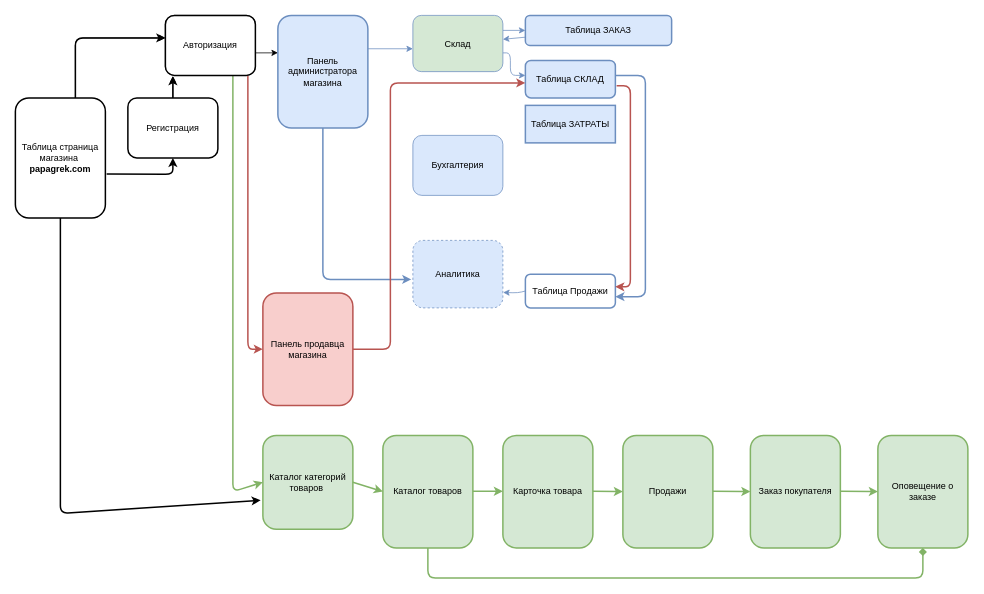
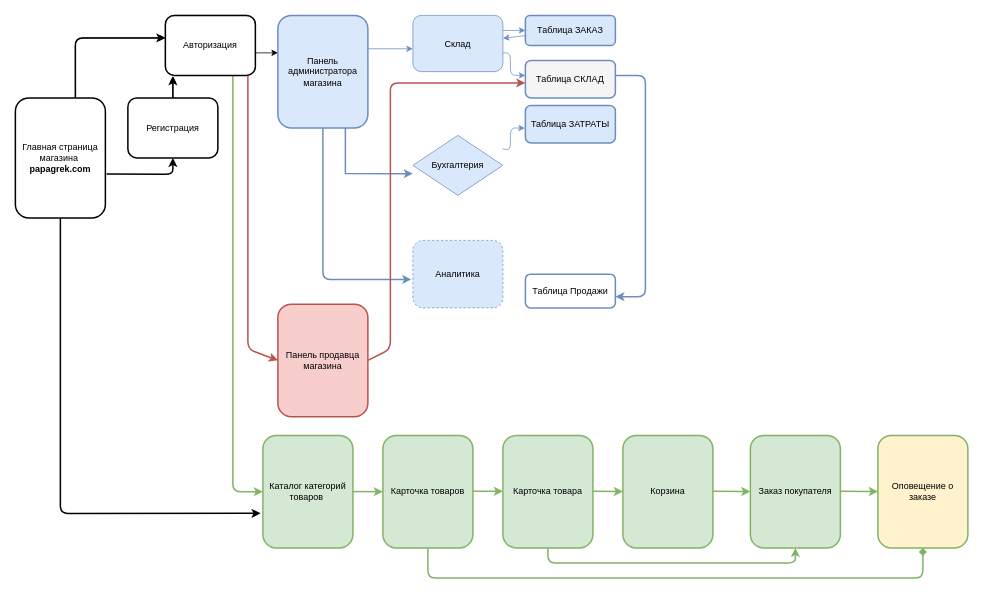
node "Таблица ЗАКАЗ": size 146x30 -> 90x30
node "Склад": fillcolor #d5e8d4 -> #dae8fc
node "Таблица СКЛАД": fillcolor #dae8fc -> #f5f5f5
node "Таблица ЗАТРАТЫ": shape rectangle -> rounded rectangle
edge "Бухгалтерия" -> "Таблица ЗАТРАТЫ": added
node "Таблица страница магазина papagrek.com": label "Таблица страница магазина papagrek.com" -> "Главная страница магазина papagrek.com"
node "Бухгалтерия": shape rounded rectangle -> diamond
edge "Панель администратора магазина" -> "Бухгалтерия": added
edge "Таблица СКЛАД" -> "Таблица Продажи": removed
edge "Таблица Продажи" -> "Аналитика": removed
node "Панель продавца магазина": moved (308, 349) -> (323, 360)
node "Каталог категорий товаров": size 90x94 -> 90x113
node "Каталог товаров": label "Каталог товаров" -> "Карточка товаров"
node "Продажи": label "Продажи" -> "Корзина"
node "Оповещение о заказе": fillcolor #d5e8d4 -> #fff2cc
edge "Карточка товара" -> "Заказ покупателя": added
